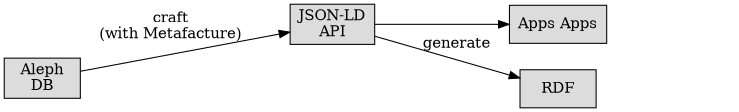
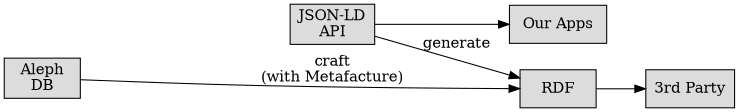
node "Apps Apps": label "Apps Apps" -> "Our Apps"
edge "Aleph DB" -> "JSON-LD API": now "Aleph DB" -> "RDF"
node "3rd Party": added
